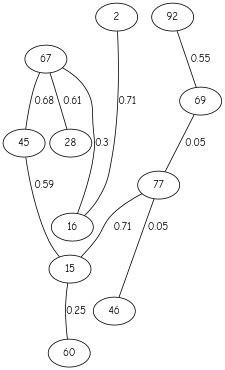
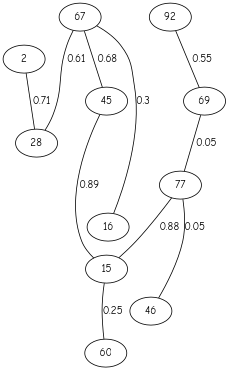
edge "2" -- "16": now "2" -- "28"
edge "45" -- "15": label "0.59" -> "0.89"
edge "77" -- "15": label "0.71" -> "0.88"
